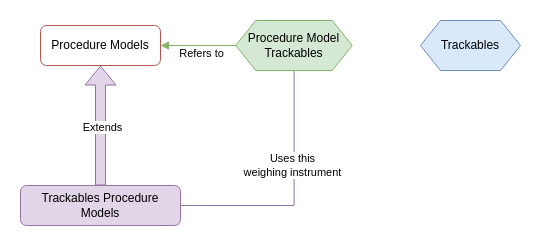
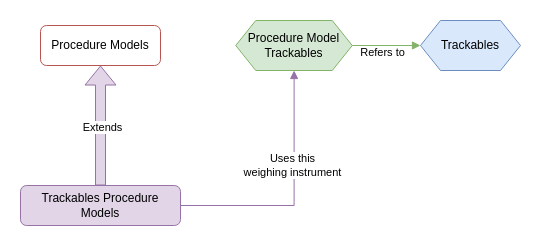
edge "Procedure Model Trackables" -> "Procedure Models": removed, label "Refers to"
edge "Procedure Model Trackables" -> "Trackables": added, label "Refers to"
edge "Procedure Model Trackables" -- "Trackables Procedure Models": arrowhead none -> block
